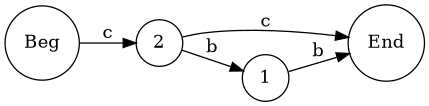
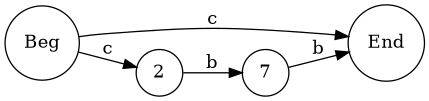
edge "2" -> "End": now "Beg" -> "End"
node "1": label "1" -> "7"
